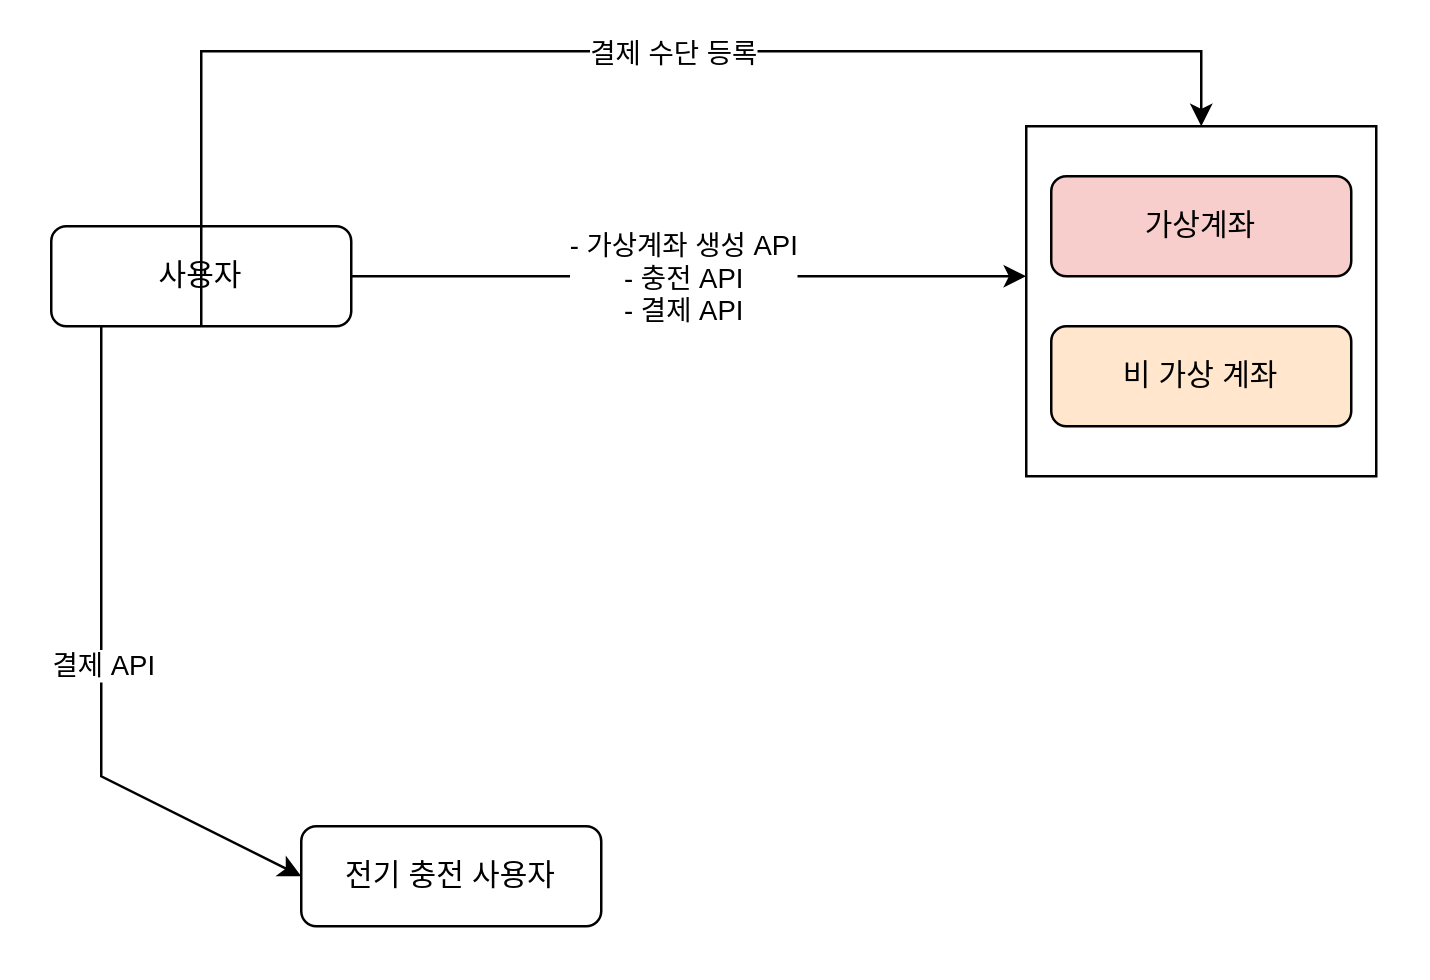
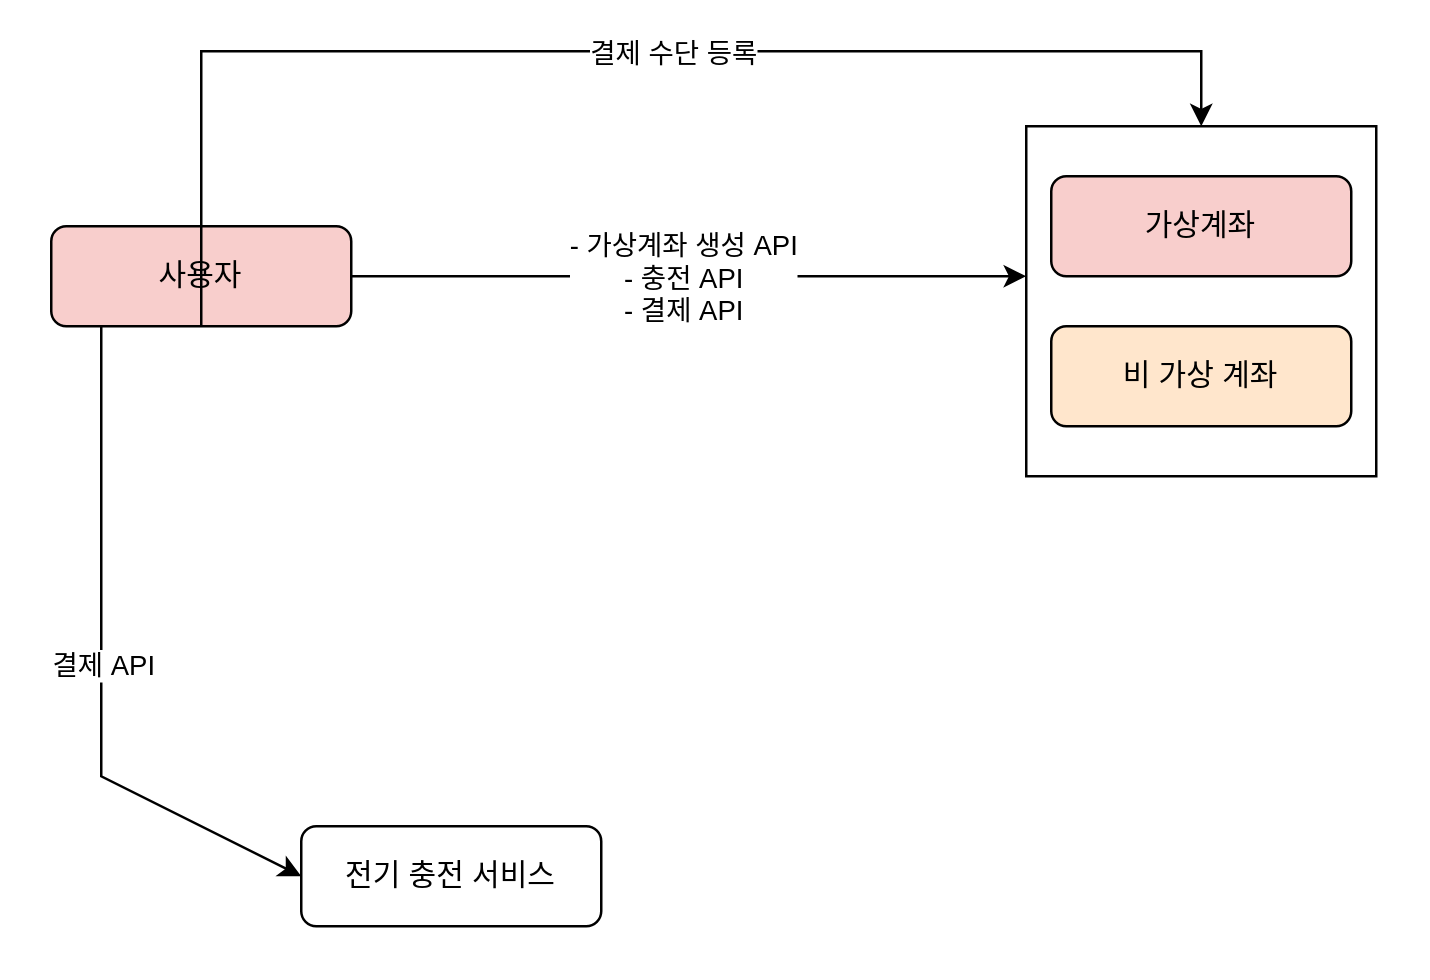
node "사용자": fillcolor #ffffff -> #f8cecc
node "전기 충전 사용자": label "전기 충전 사용자" -> "전기 충전 서비스"
